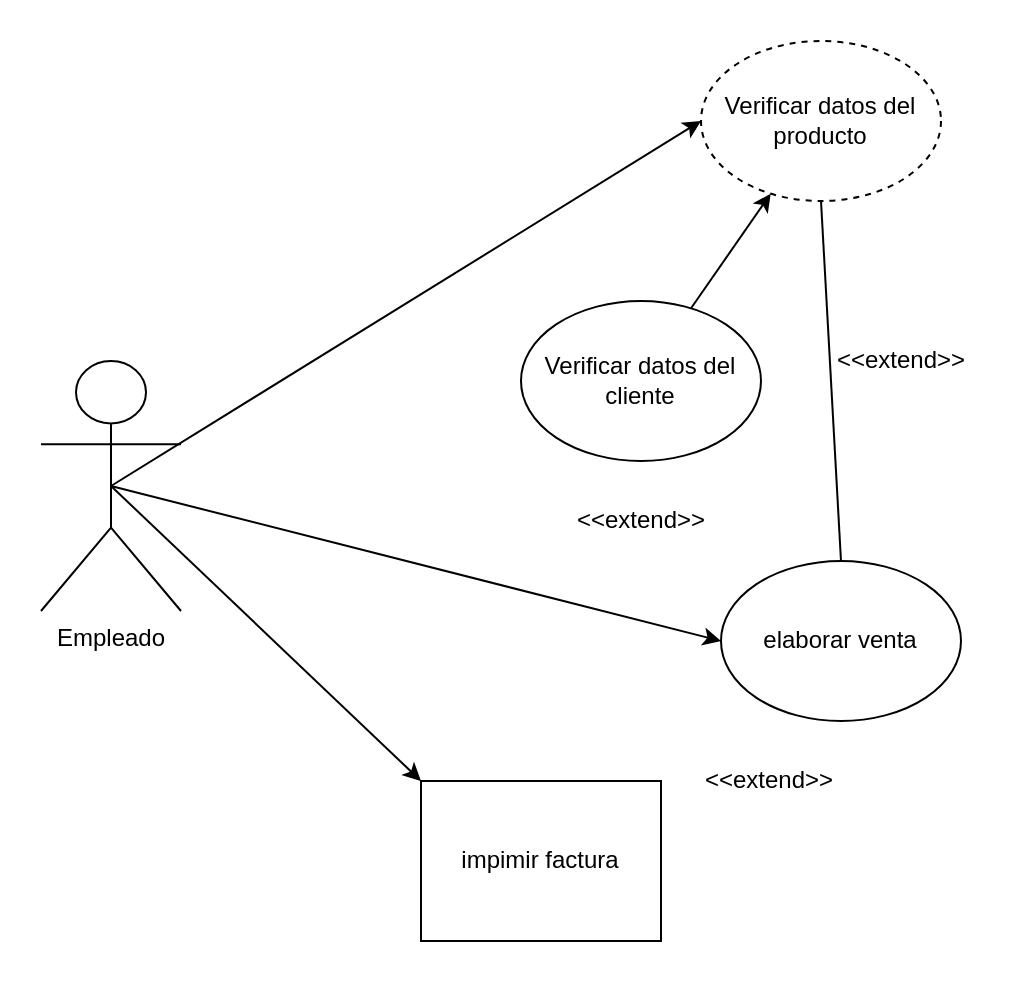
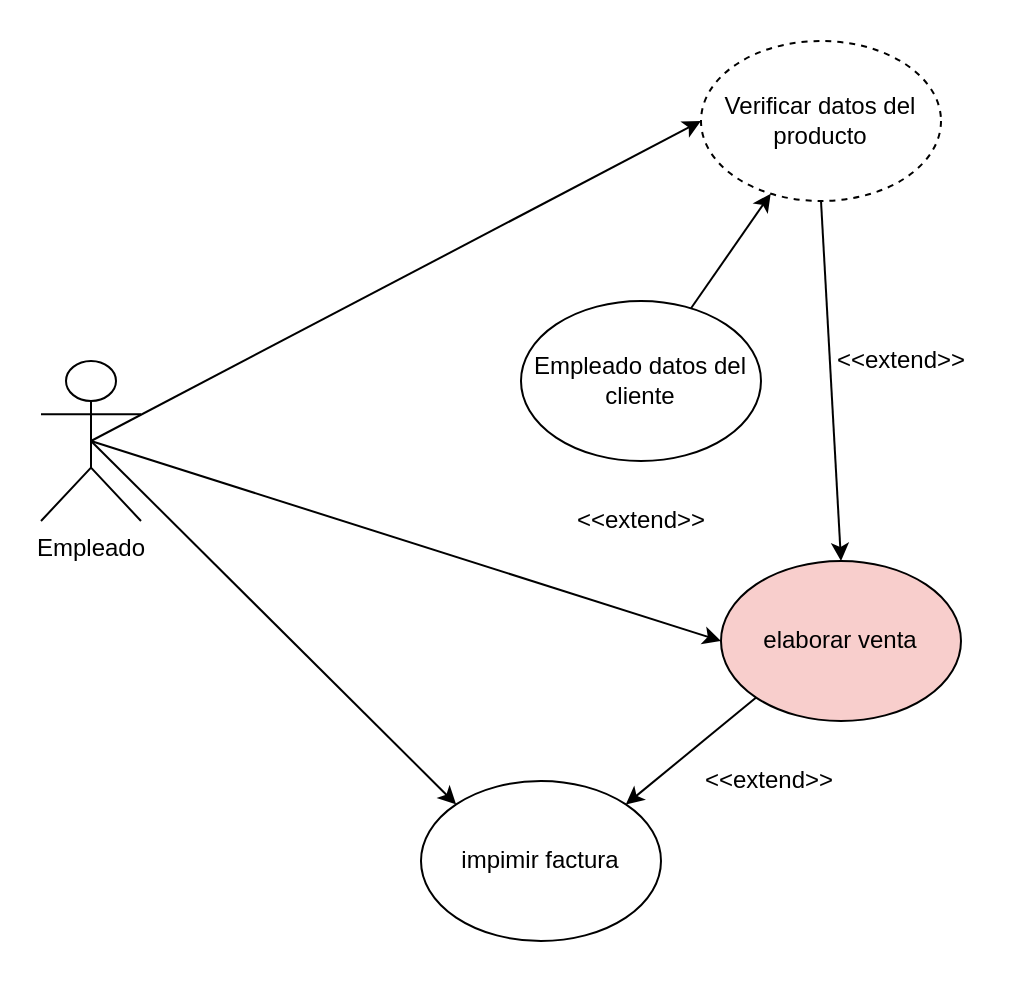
node "Verificar datos del cliente": label "Verificar datos del cliente" -> "Empleado datos del cliente"
node "Empleado": size 140x250 -> 100x160
edge "Verificar datos del producto" -- "elaborar venta": arrowhead none -> classic
node "elaborar venta": fillcolor #ffffff -> #f8cecc
edge "elaborar venta" -> "impimir factura": added
node "impimir factura": shape rectangle -> ellipse
